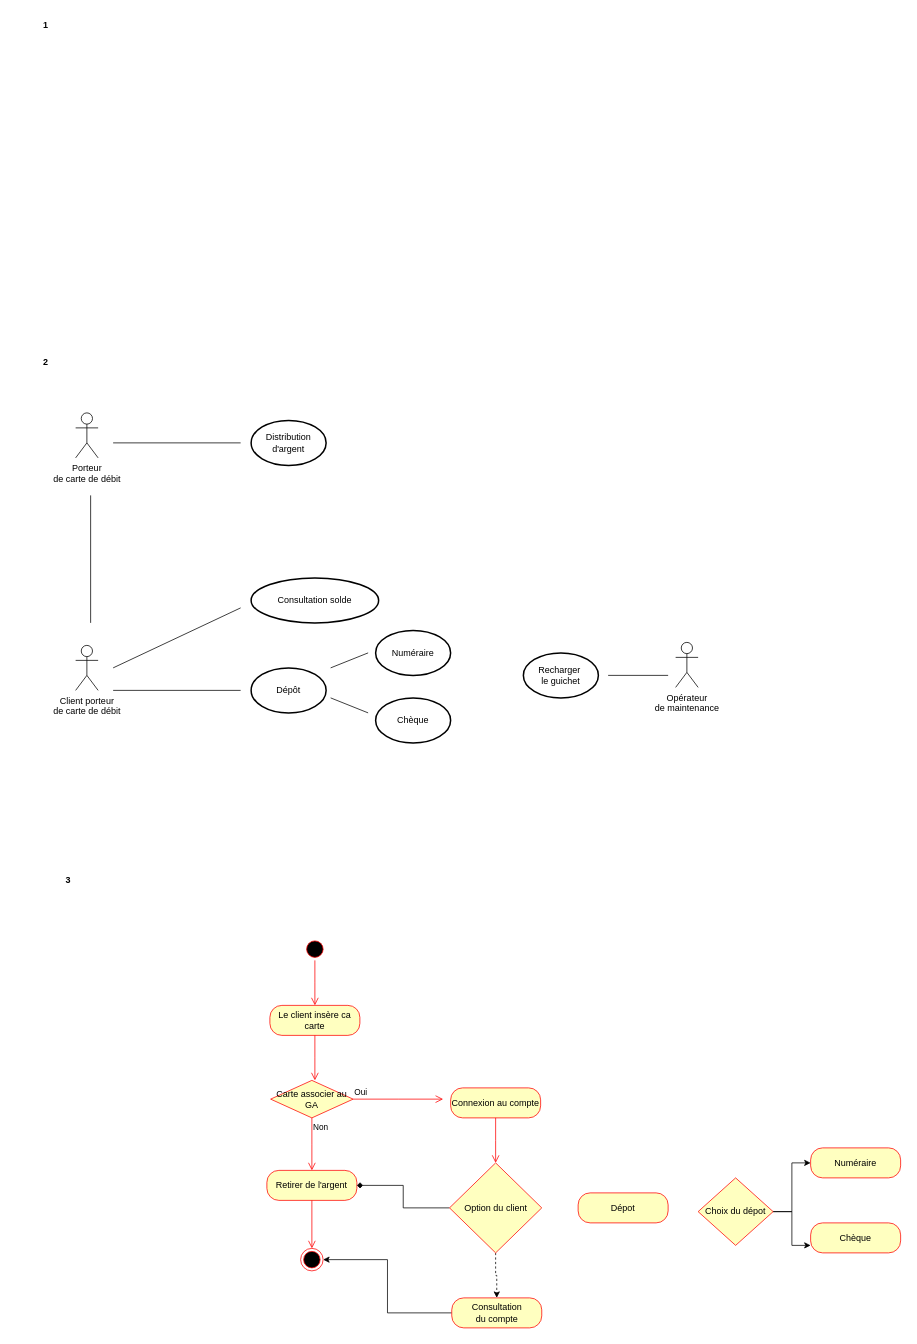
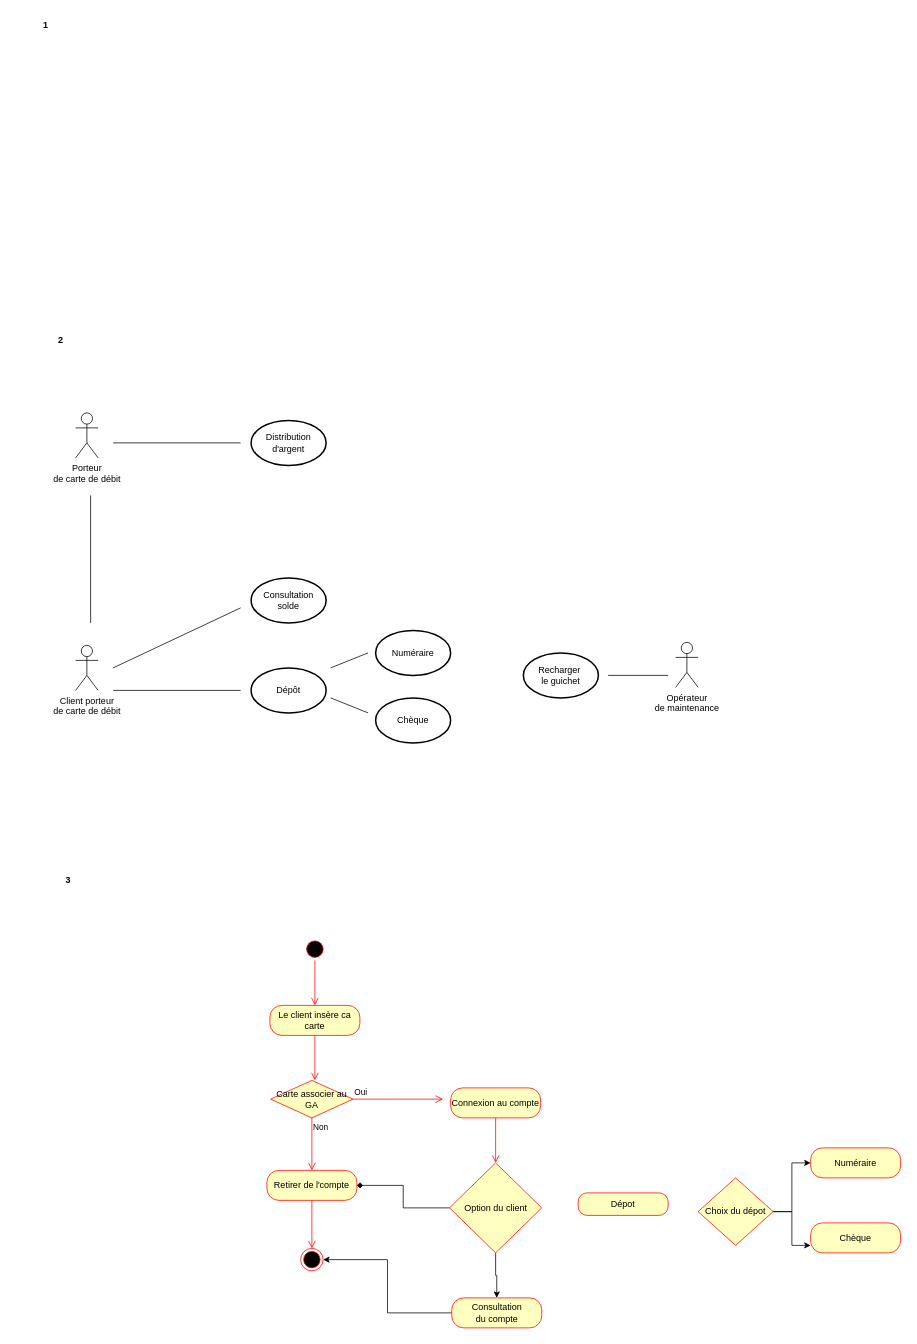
node "2": moved (45, 363) -> (60, 340)
node "Consultation solde": size 128x45 -> 75x45
node "Retirer de l'argent": label "Retirer de l'argent" -> "Retirer de l'compte"
node "Dépot": size 90x30 -> 90x23
edge "Option du client" -> "Consultation du compte": style dashed -> solid
